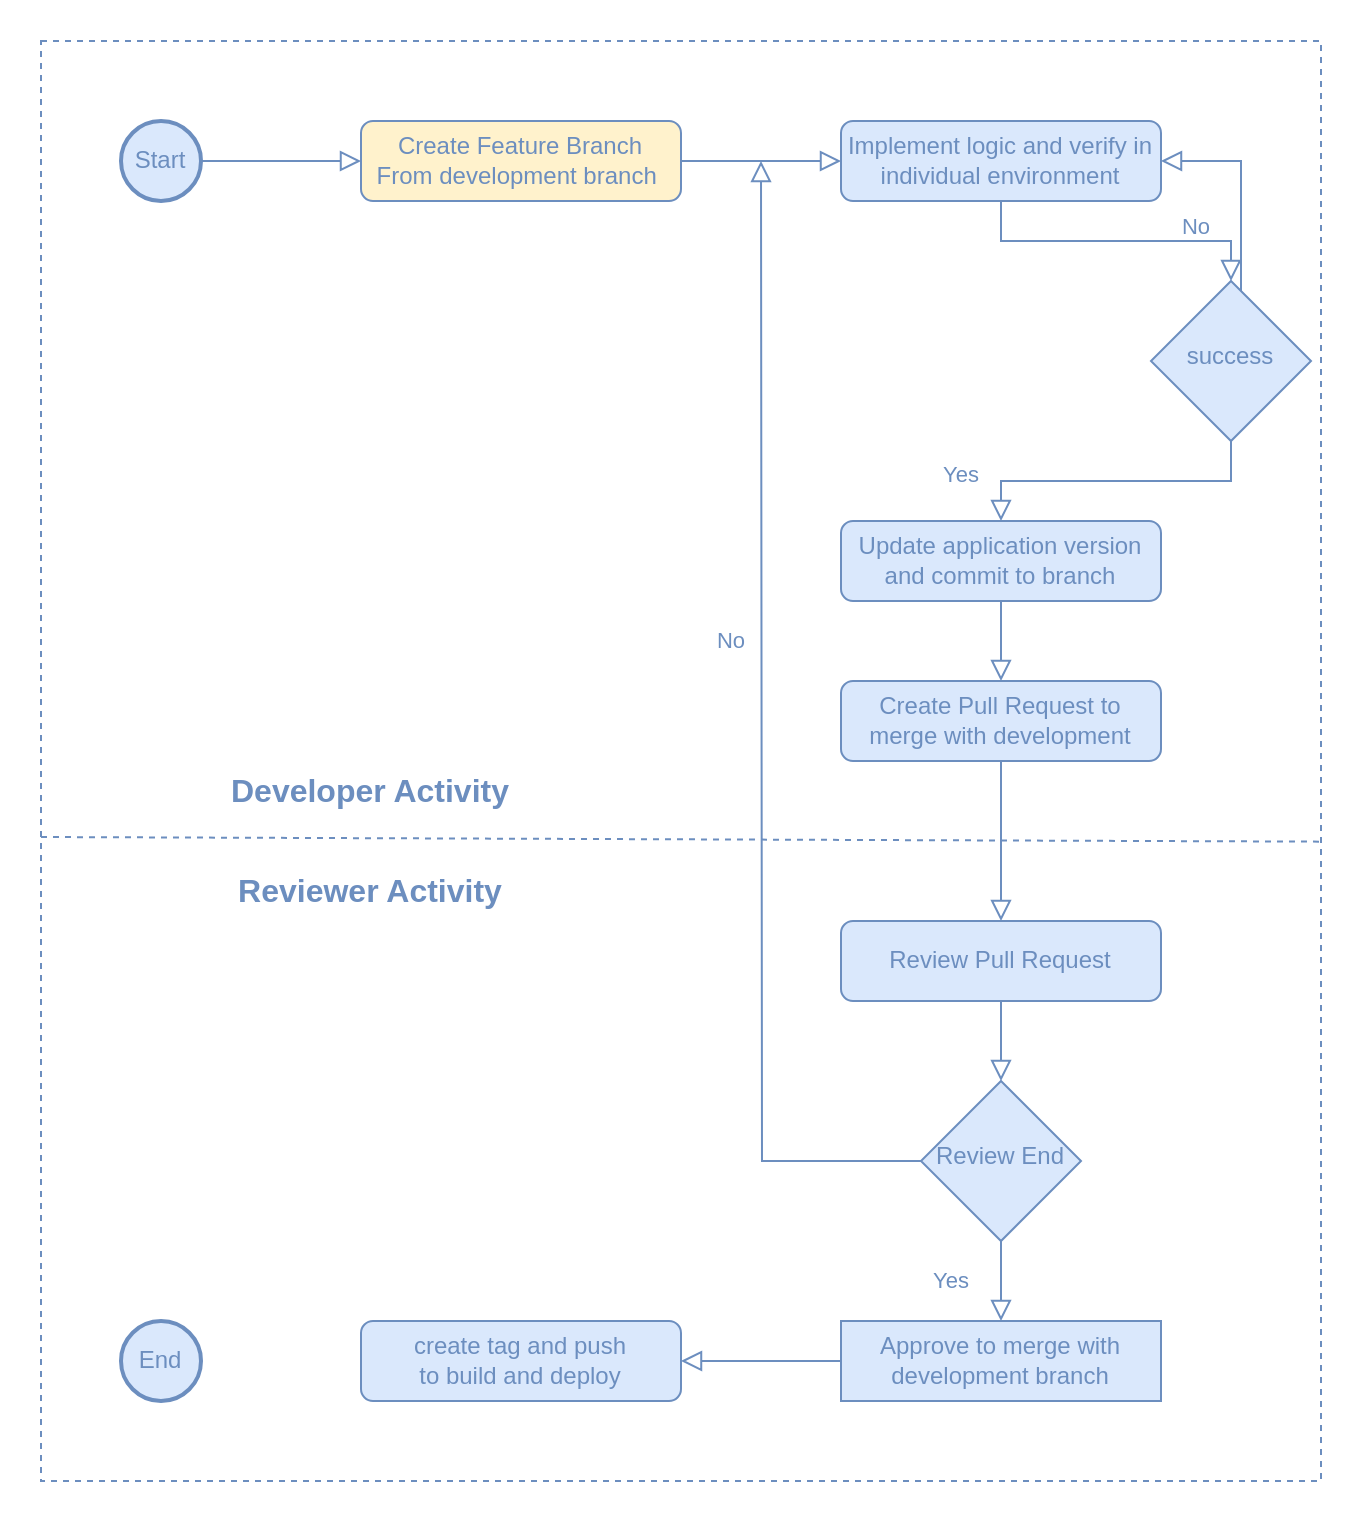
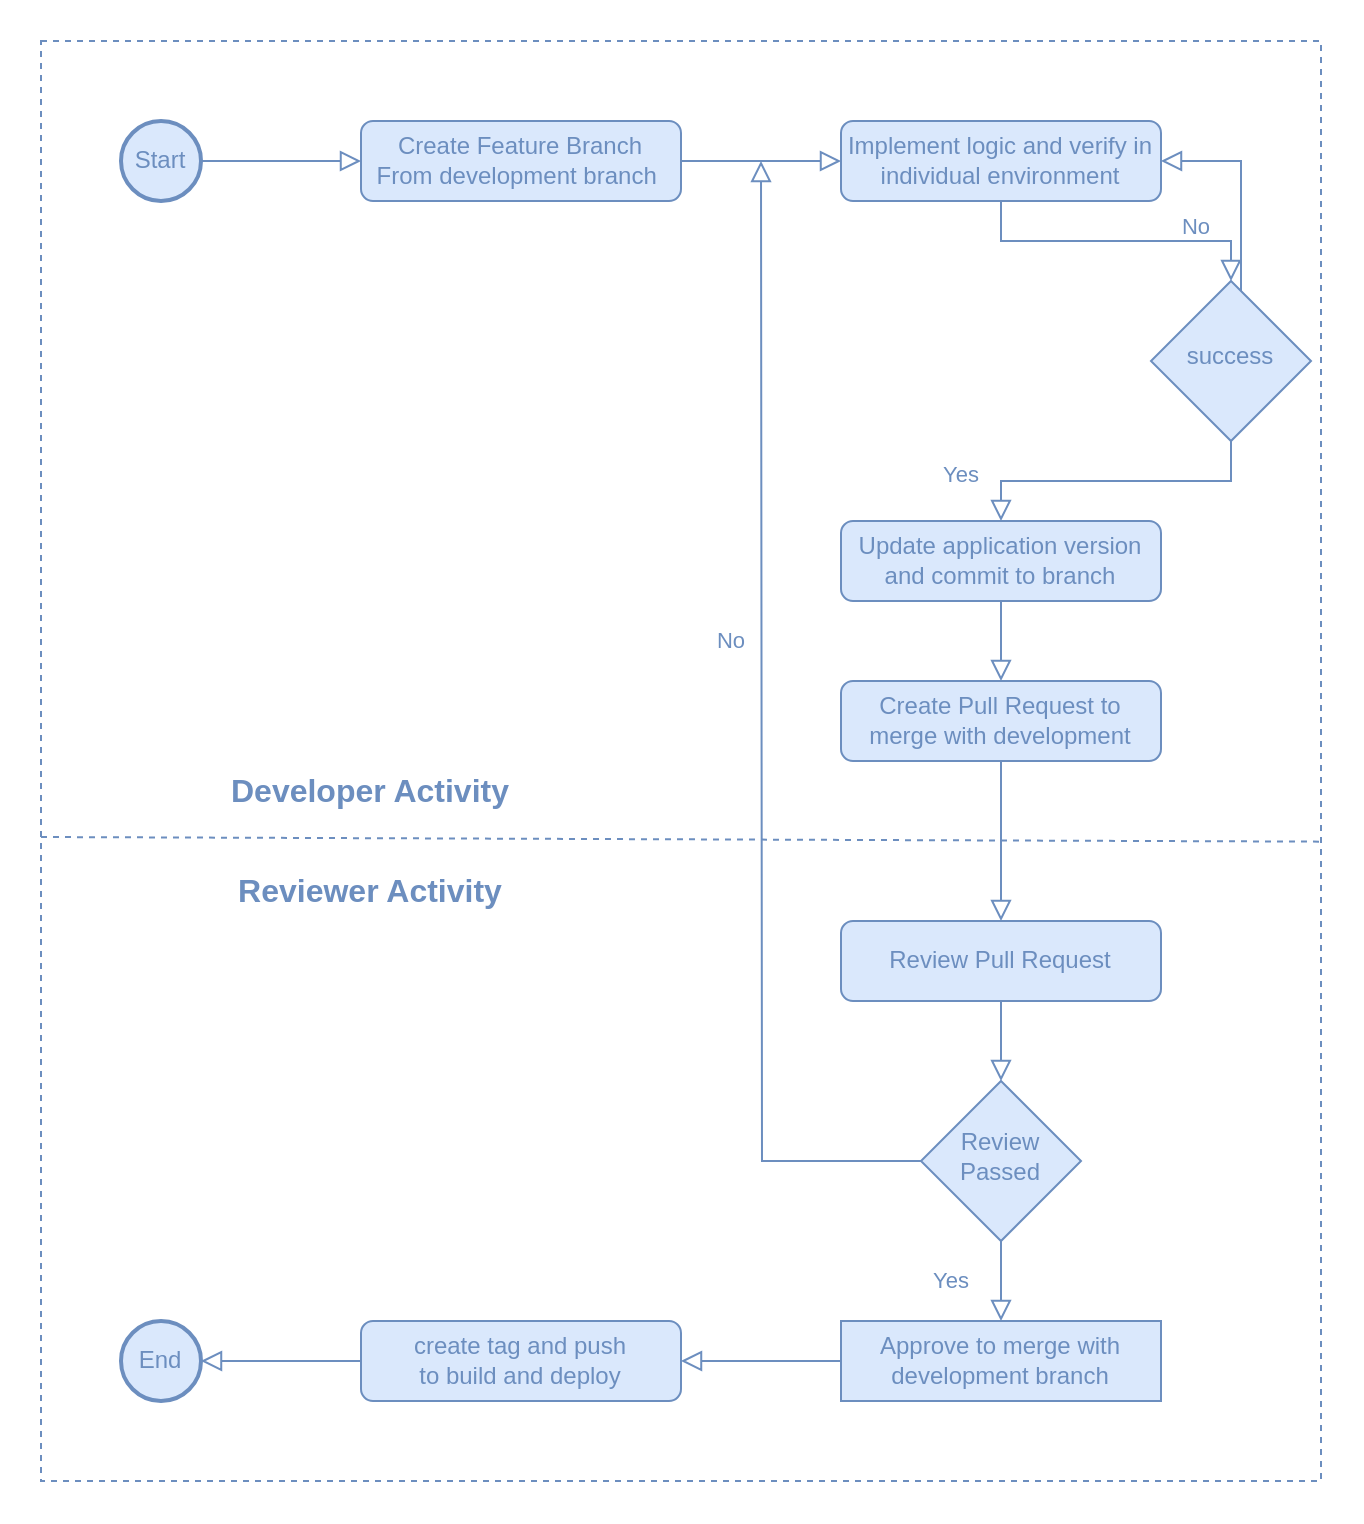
node "Create Feature Branch From development branch": fillcolor #fff2cc -> #dae8fc
node "Review End": label "Review End" -> "Review Passed"
edge "create tag and push to build and deploy" -> "End": added
